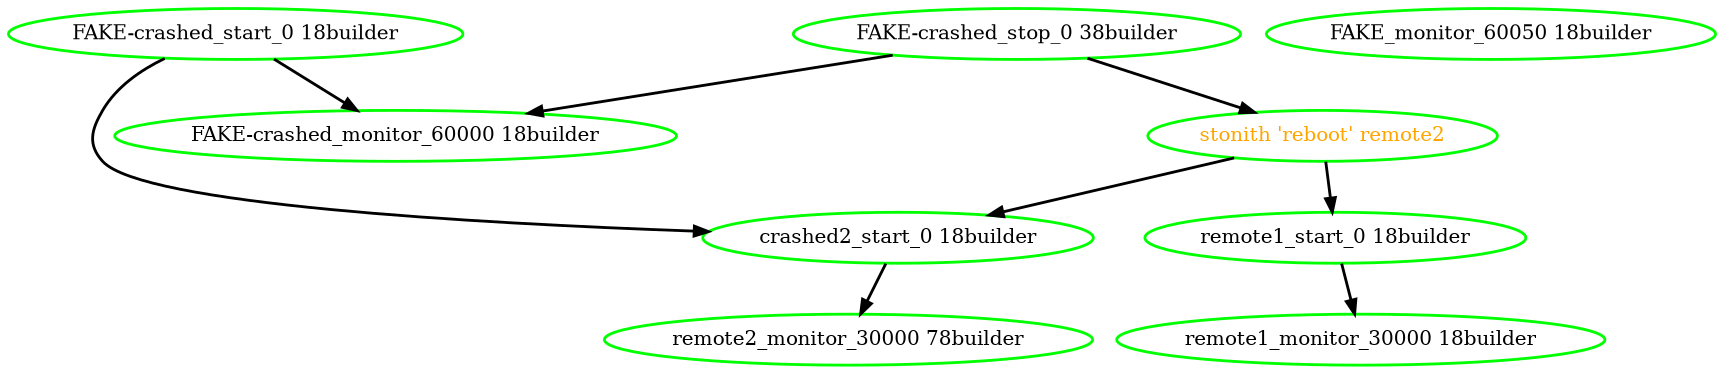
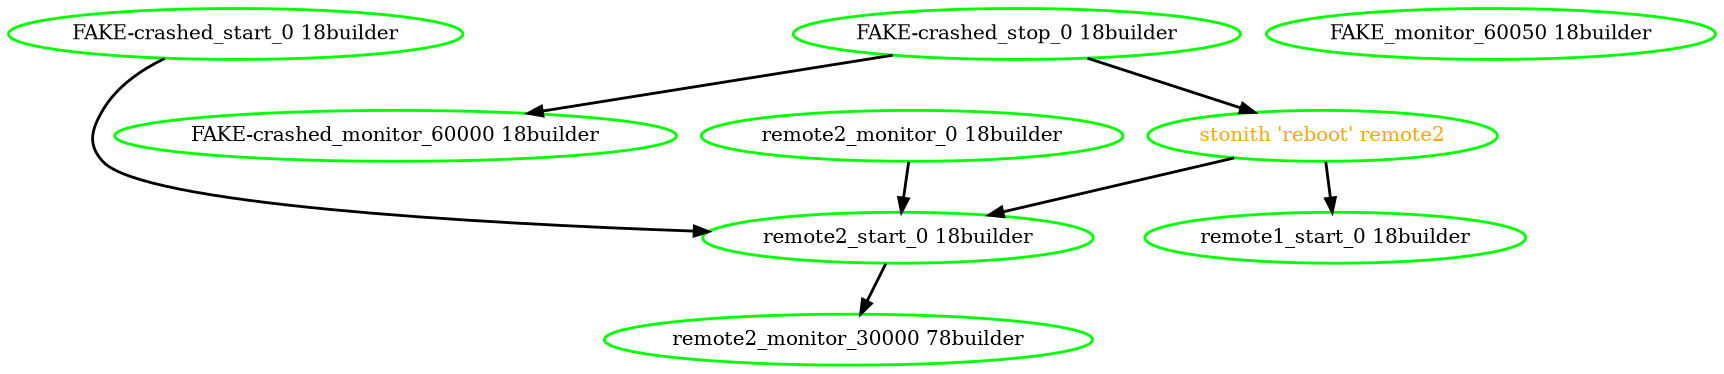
node "FAKE-crashed_stop_0 38builder": label "FAKE-crashed_stop_0 38builder" -> "FAKE-crashed_stop_0 18builder"
edge "FAKE-crashed_start_0 18builder" -> "FAKE-crashed_monitor_60000 18builder": removed
node "remote2_monitor_0 18builder": added
node "crashed2_start_0 18builder": label "crashed2_start_0 18builder" -> "remote2_start_0 18builder"
node "remote1_monitor_30000 18builder": removed
